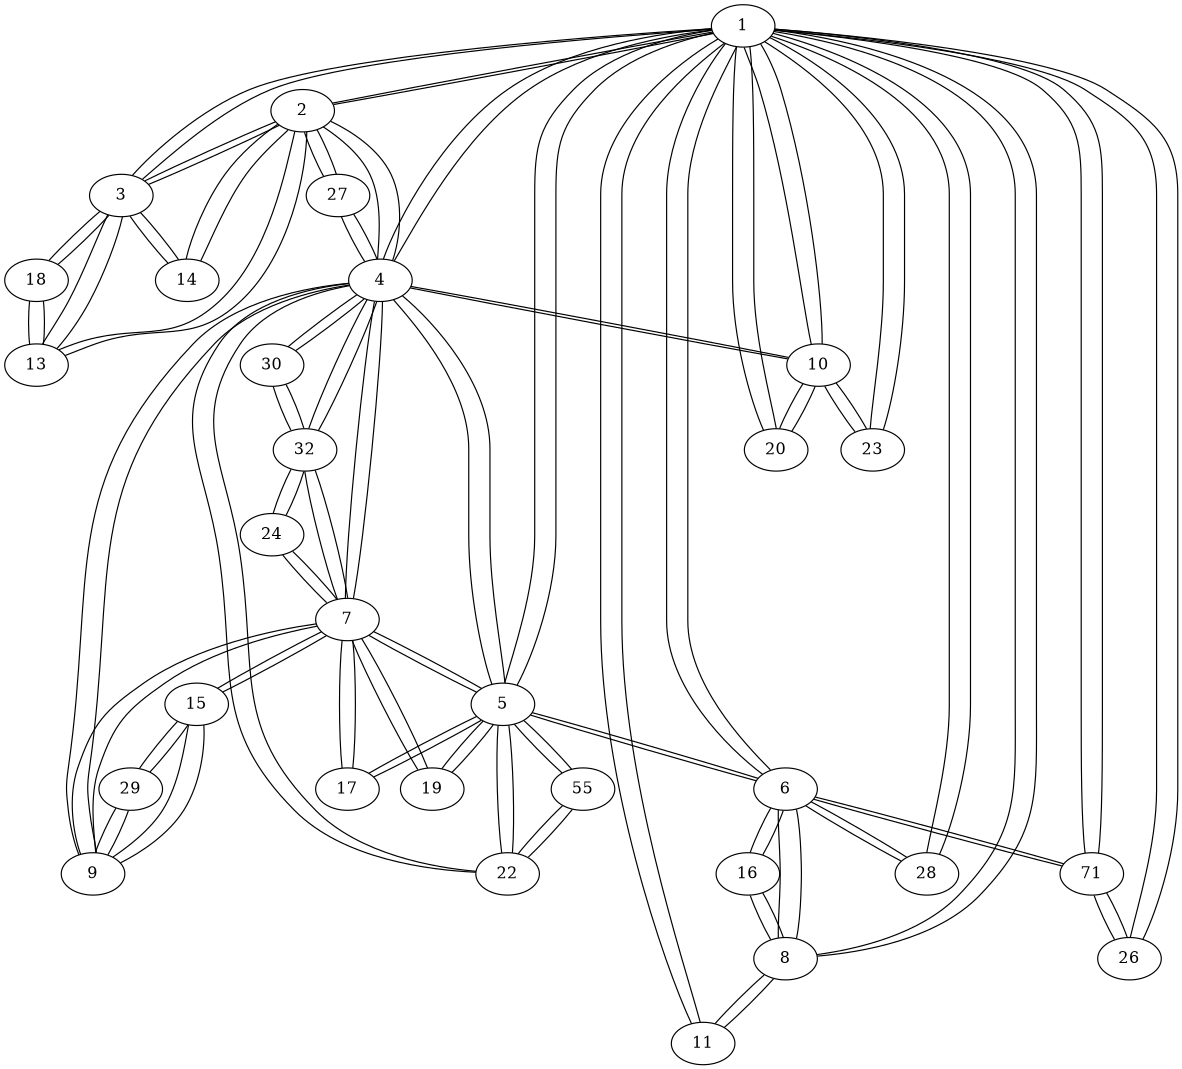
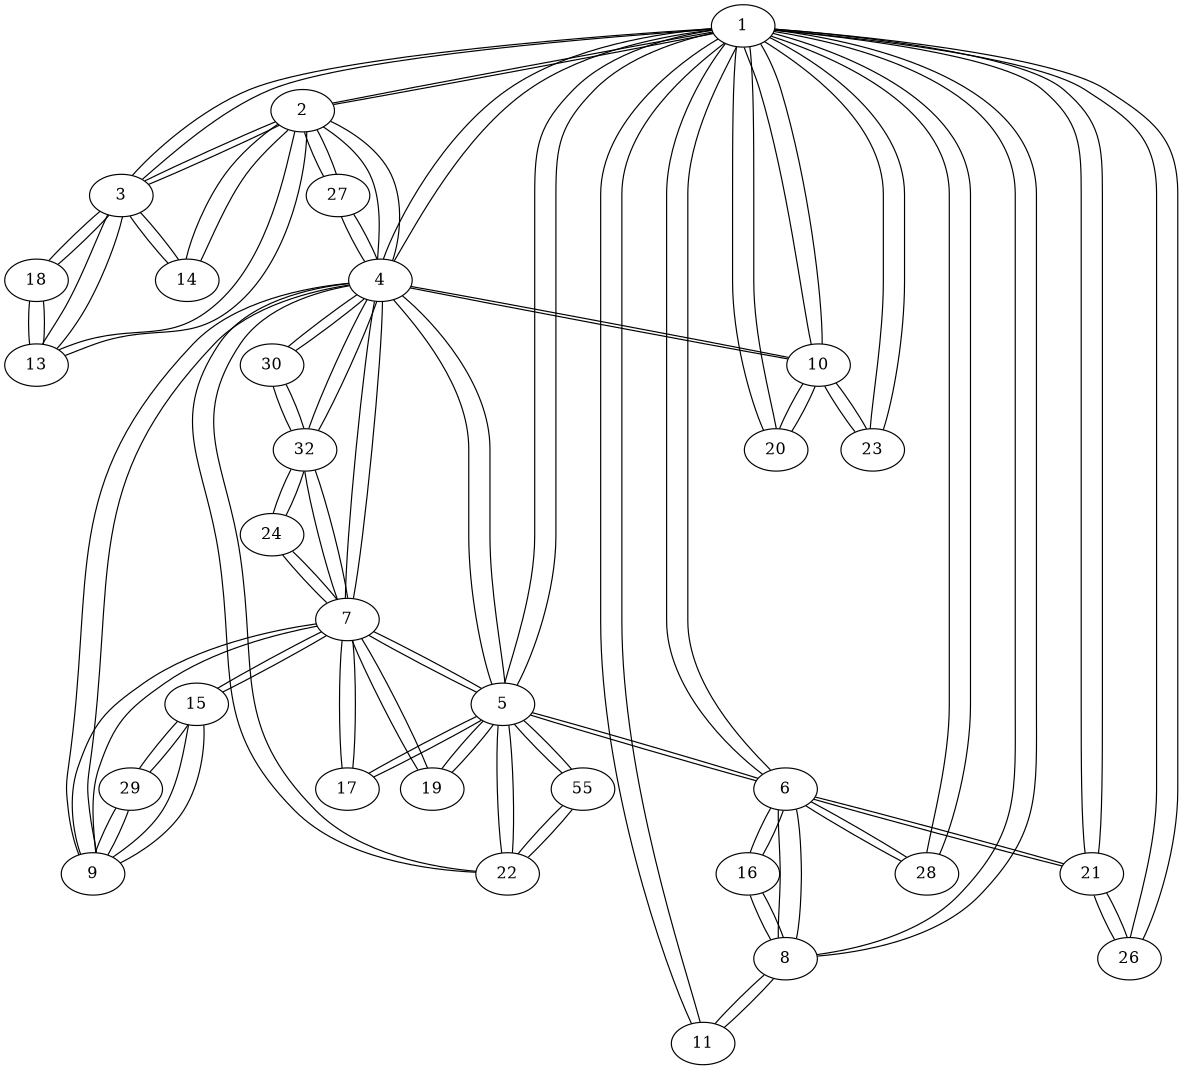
node "71": label "71" -> "21"
